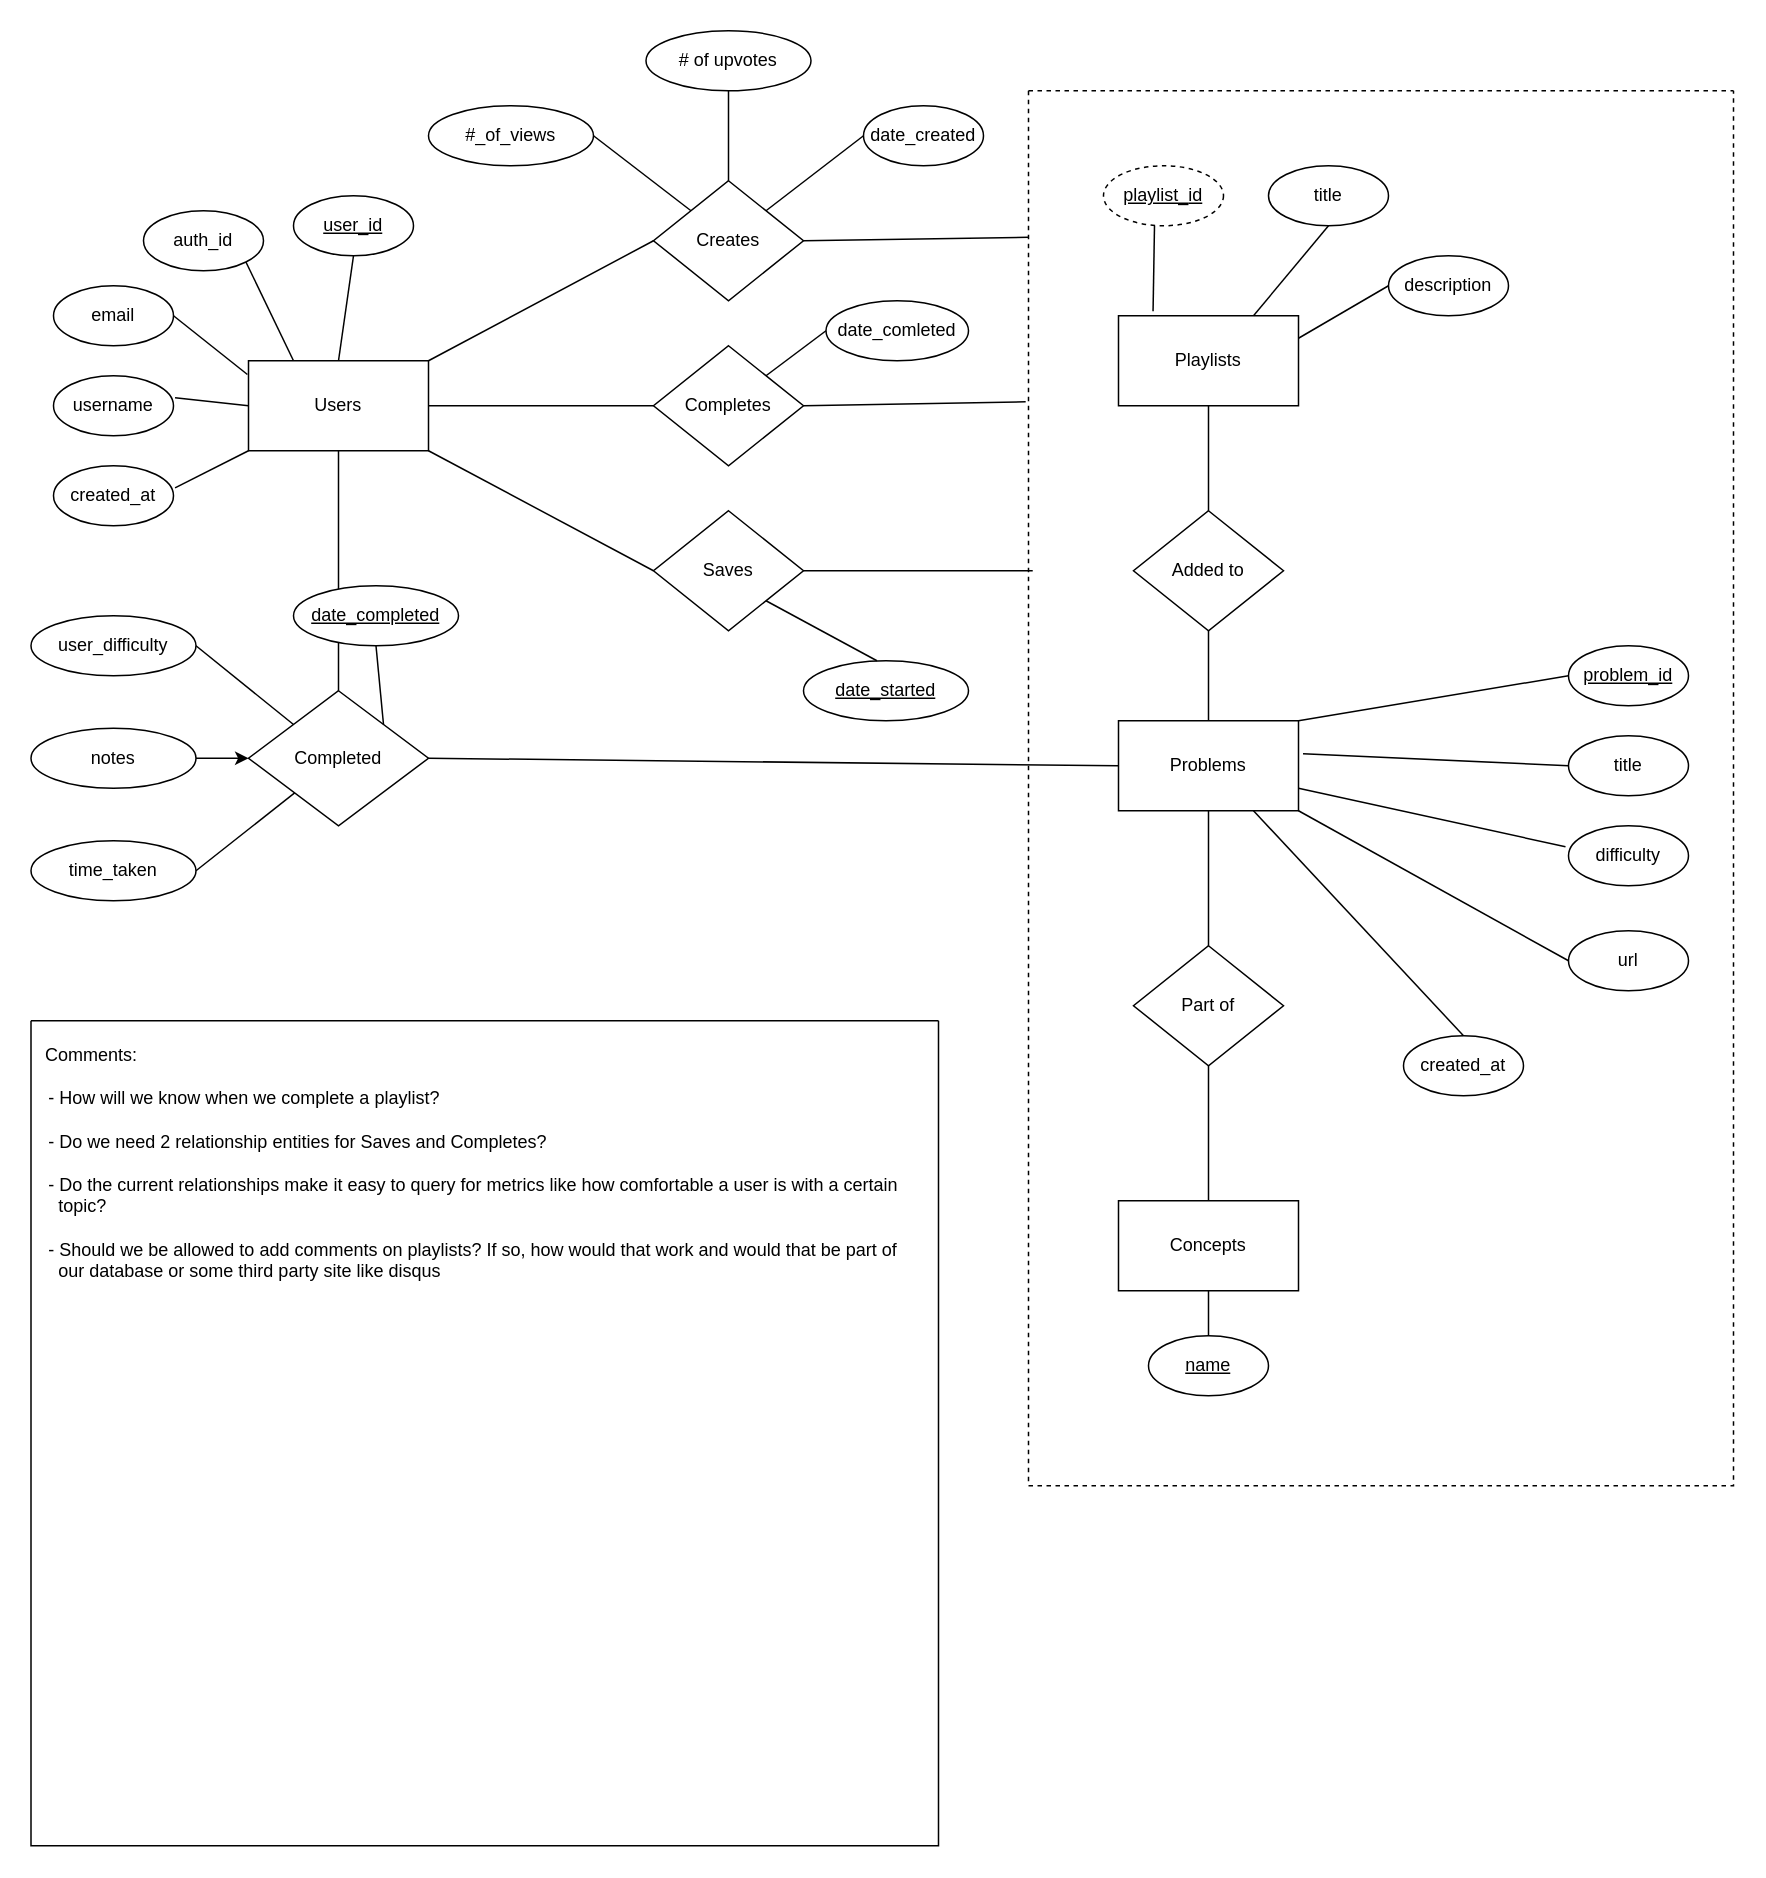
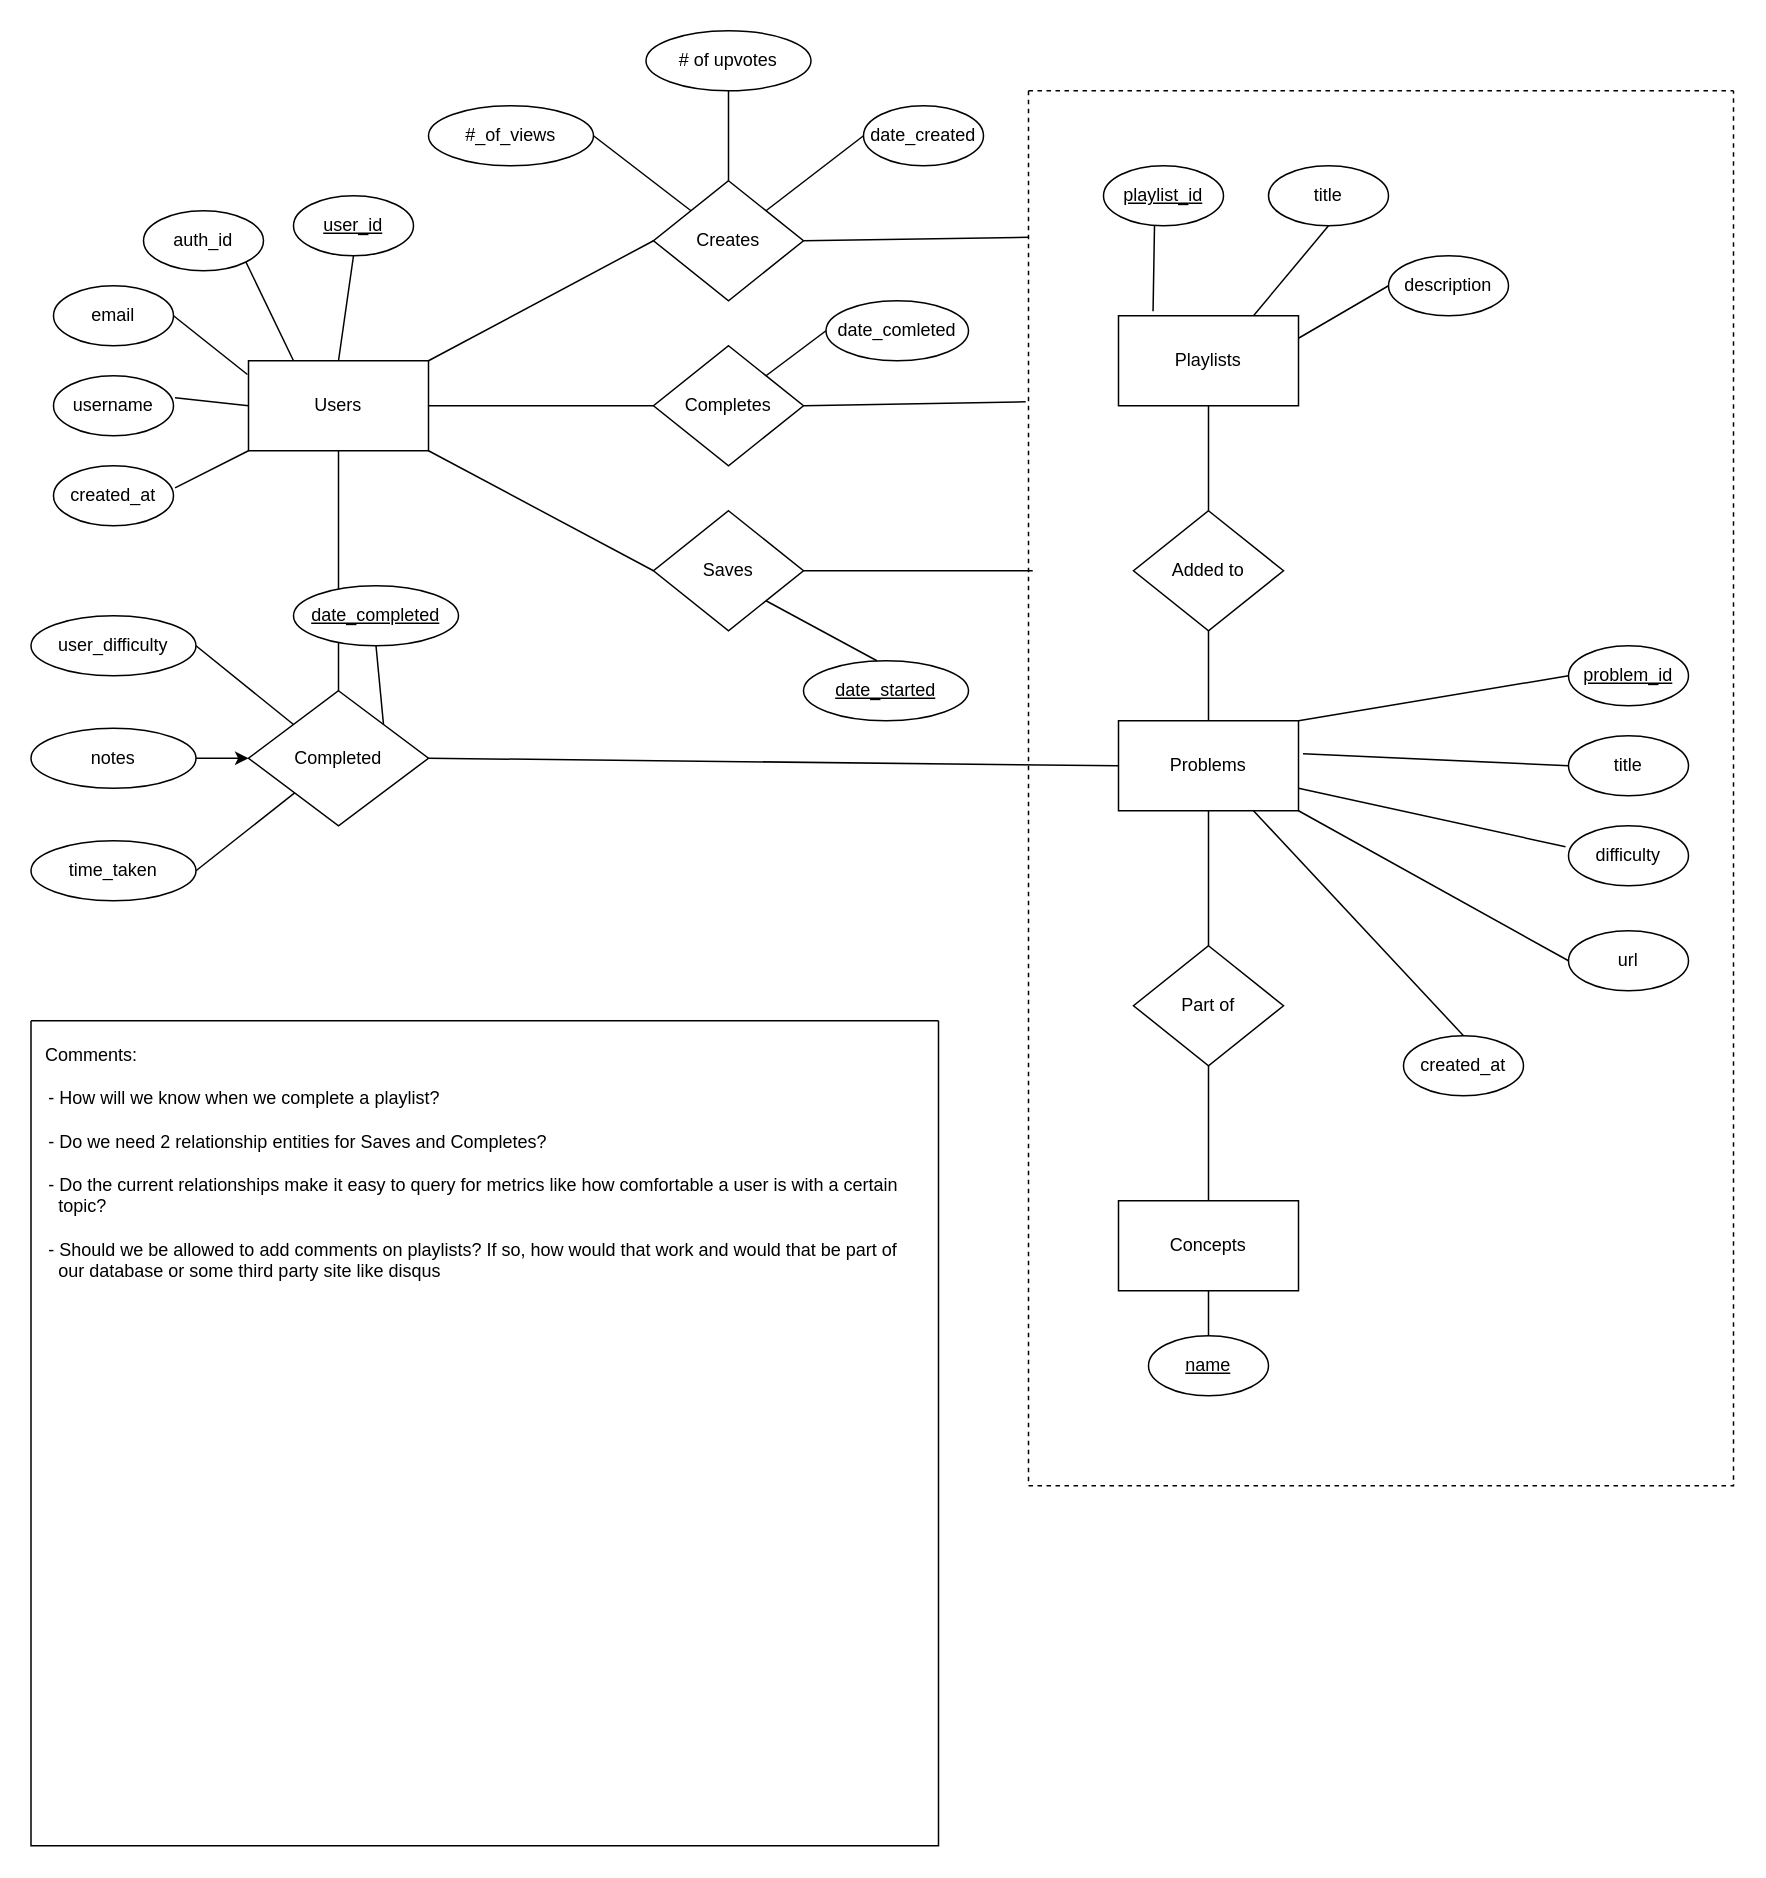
node "playlist_id": style dashed -> solid
